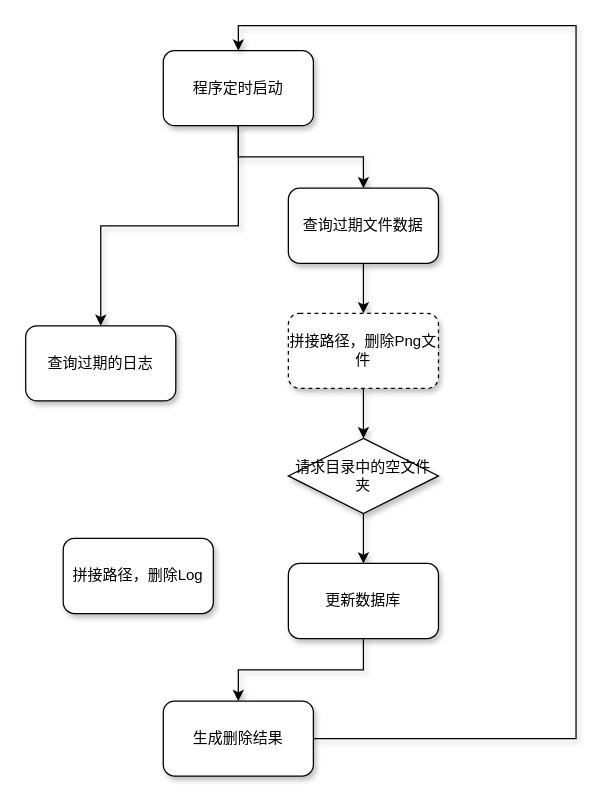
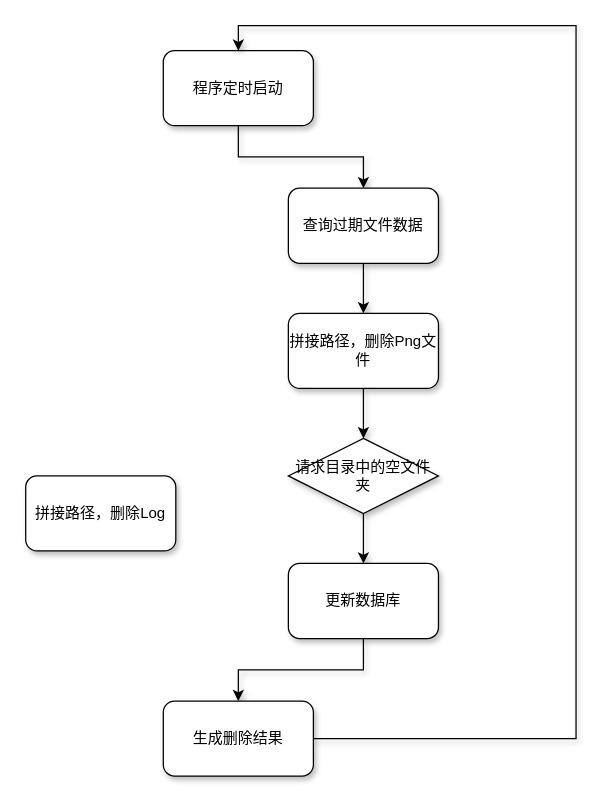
edge "程序定时启动" -> "查询过期的日志": removed
node "拼接路径，删除Png文件": style dashed -> solid
node "查询过期的日志": removed
node "拼接路径，删除Log": moved (138, 576) -> (101, 513)
